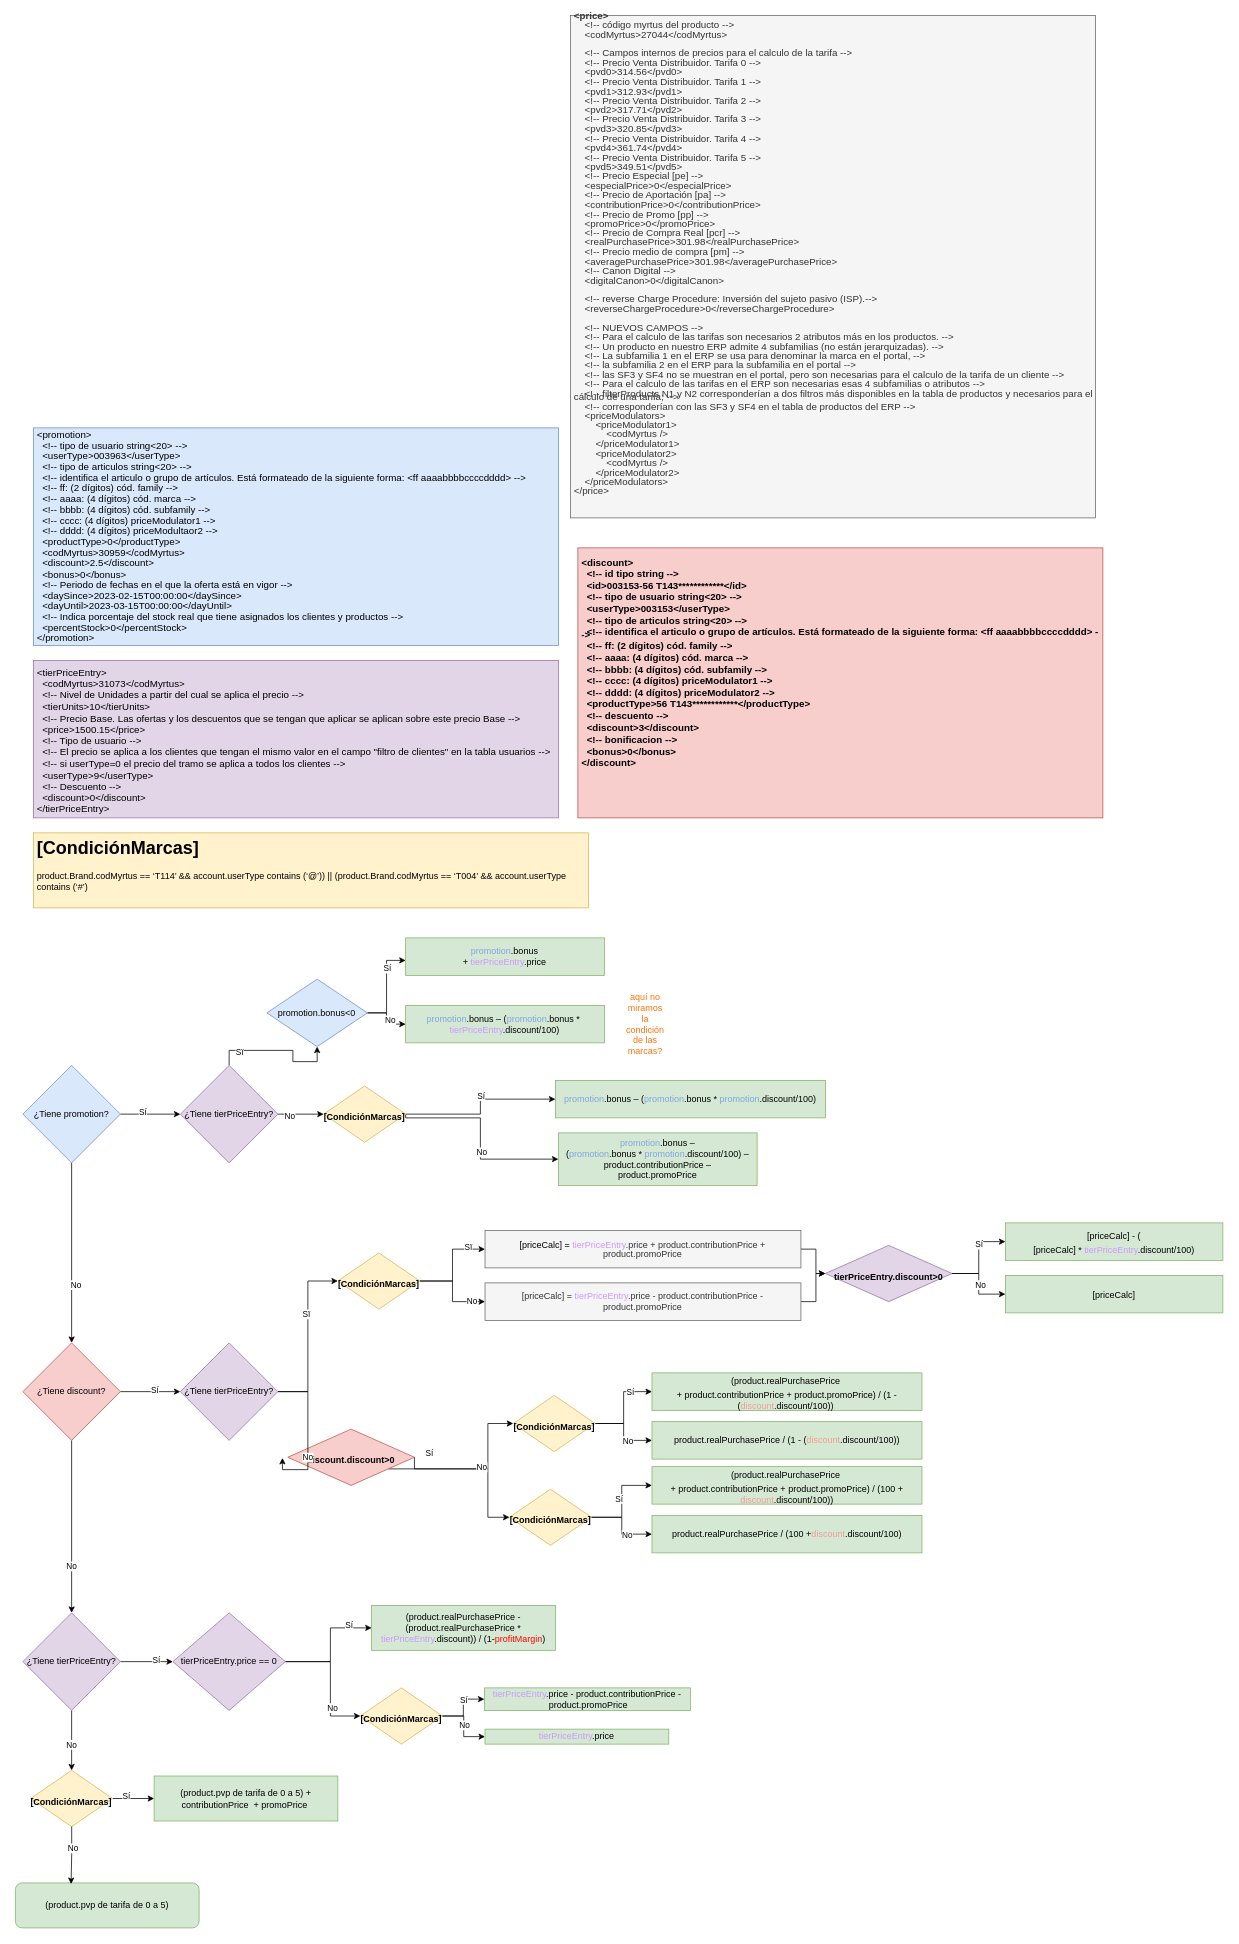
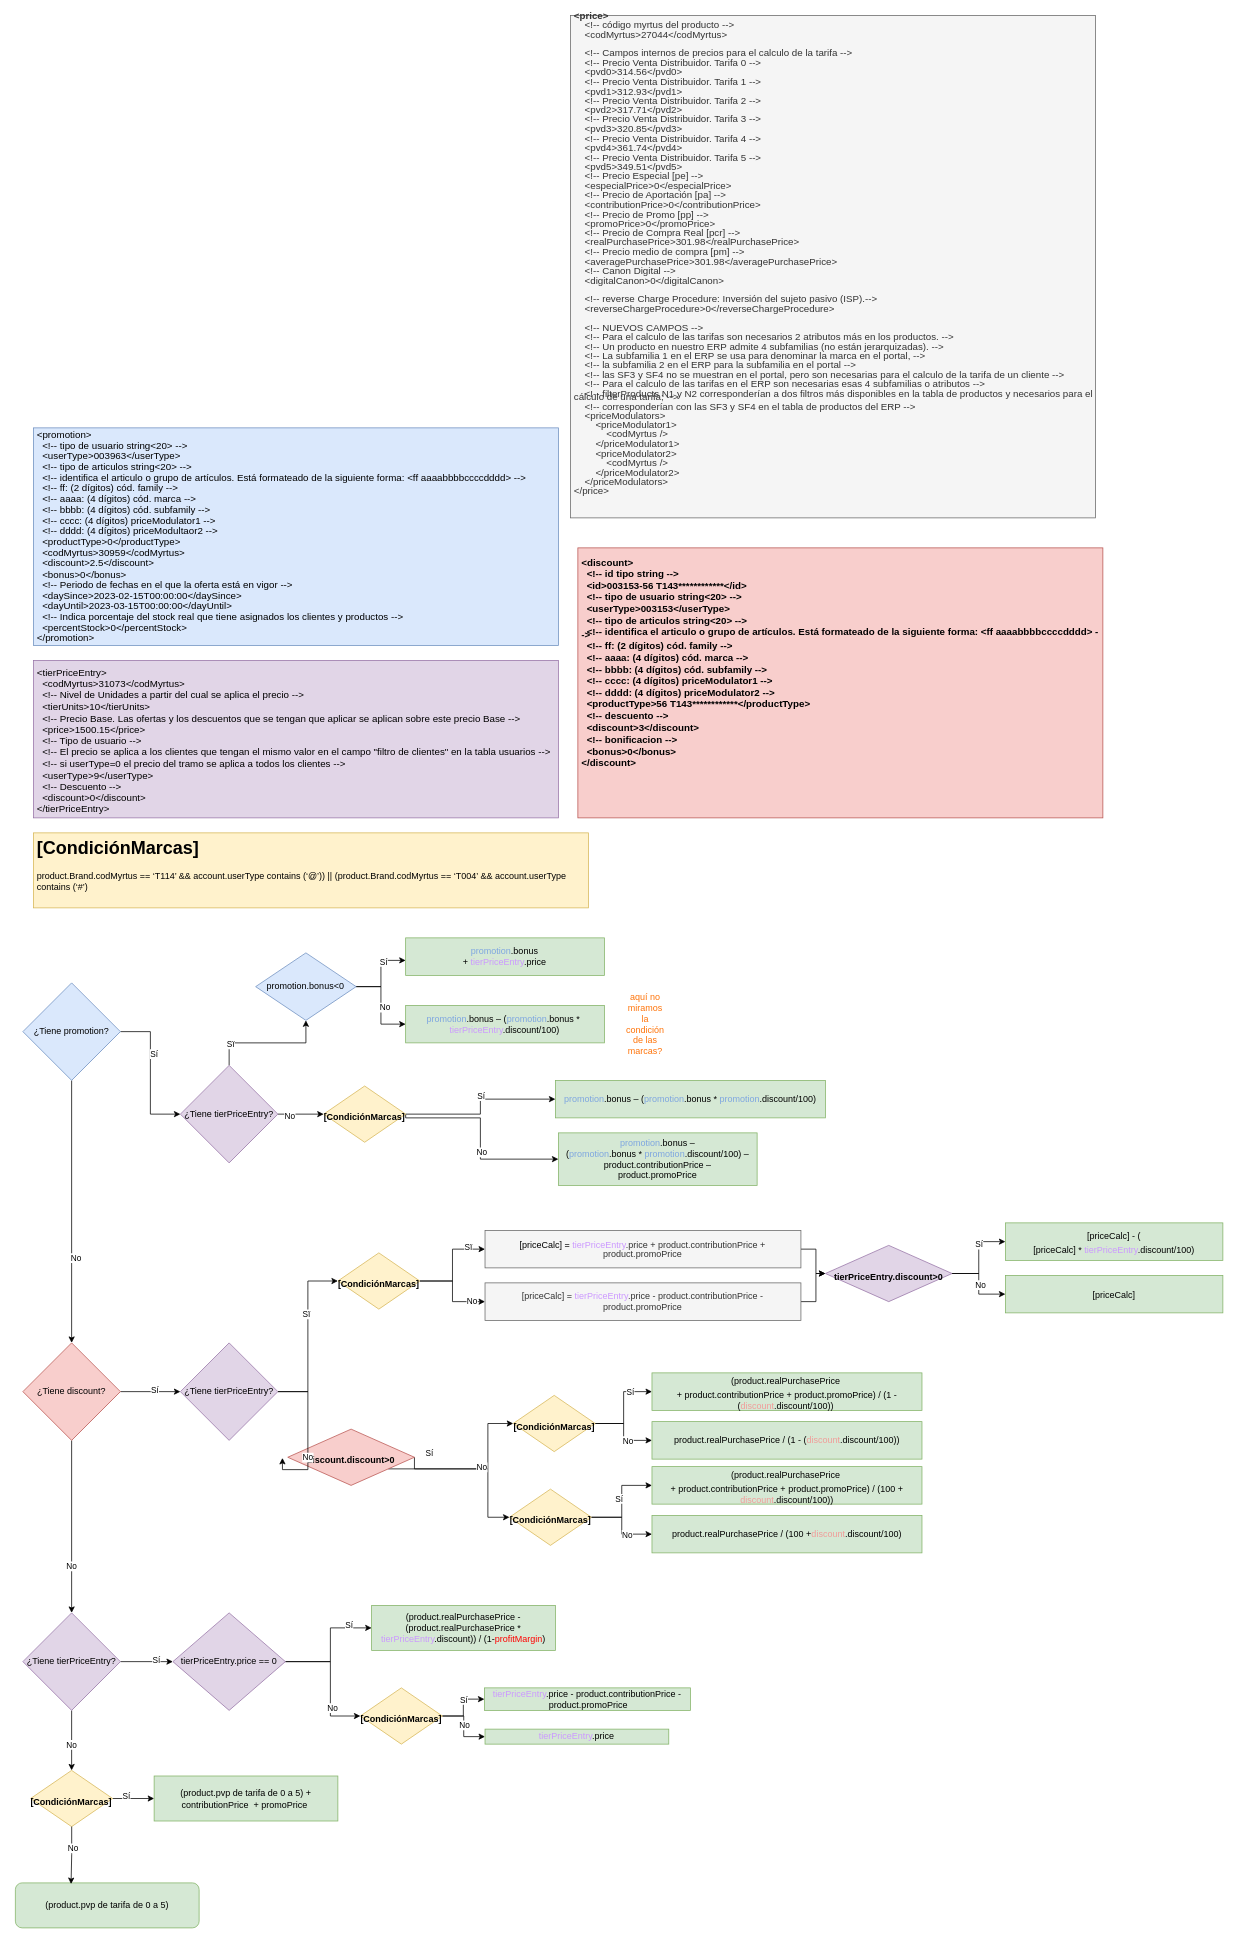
node "promotion.bonus<0": moved (317, 1013) -> (306, 987)
node "¿Tiene promotion?": moved (72, 1114) -> (72, 1032)
